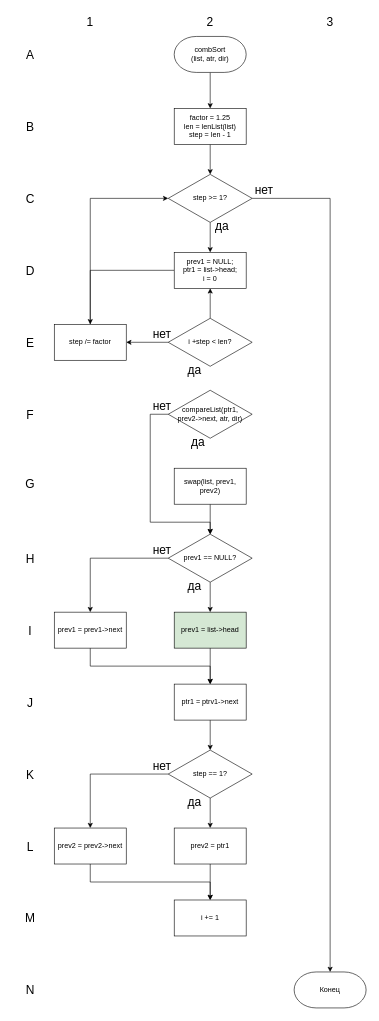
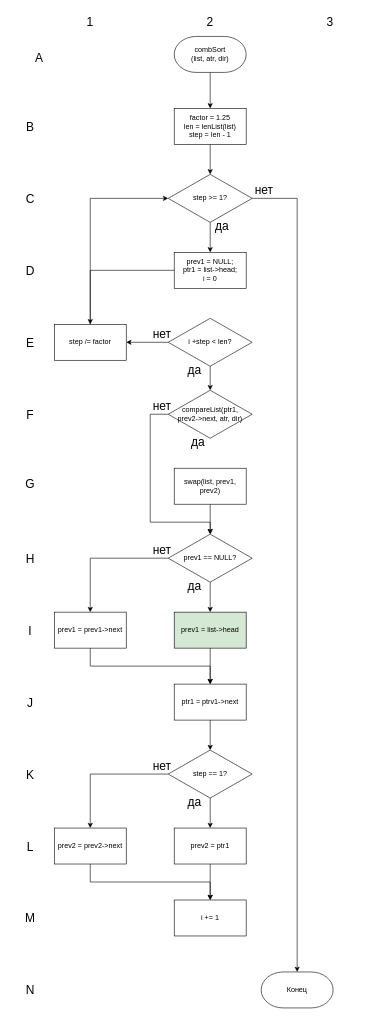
node "A": moved (30, 54) -> (39, 57)
edge "i +step < len?" -> "prev1 = NULL; ptr1 = list->head; i = 0": now "i +step < len?" -> "compareList(ptr1, prev2->next, atr, dir)"
node "Конец": moved (330, 990) -> (297, 990)
